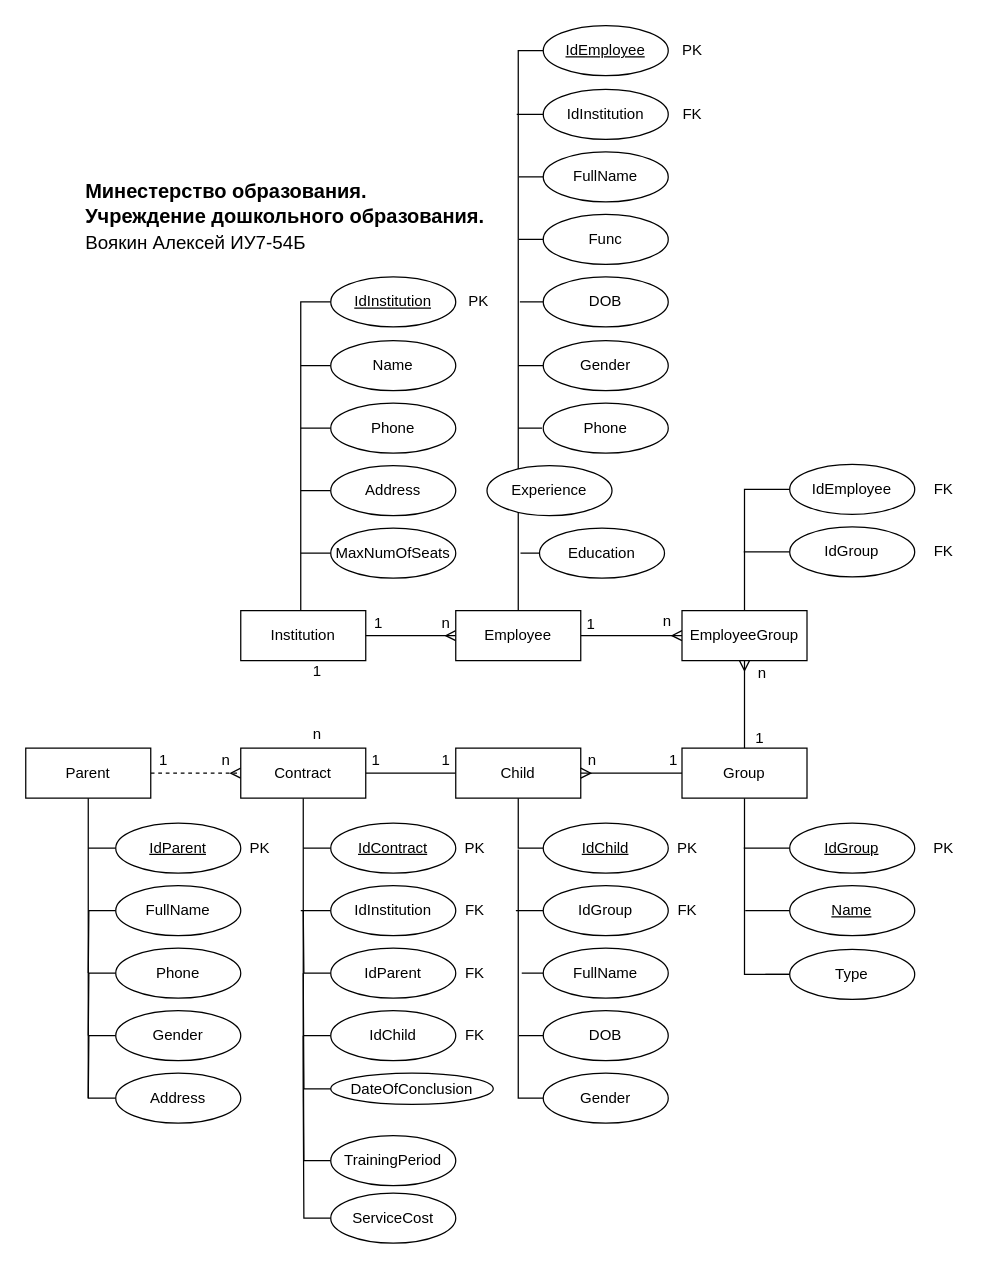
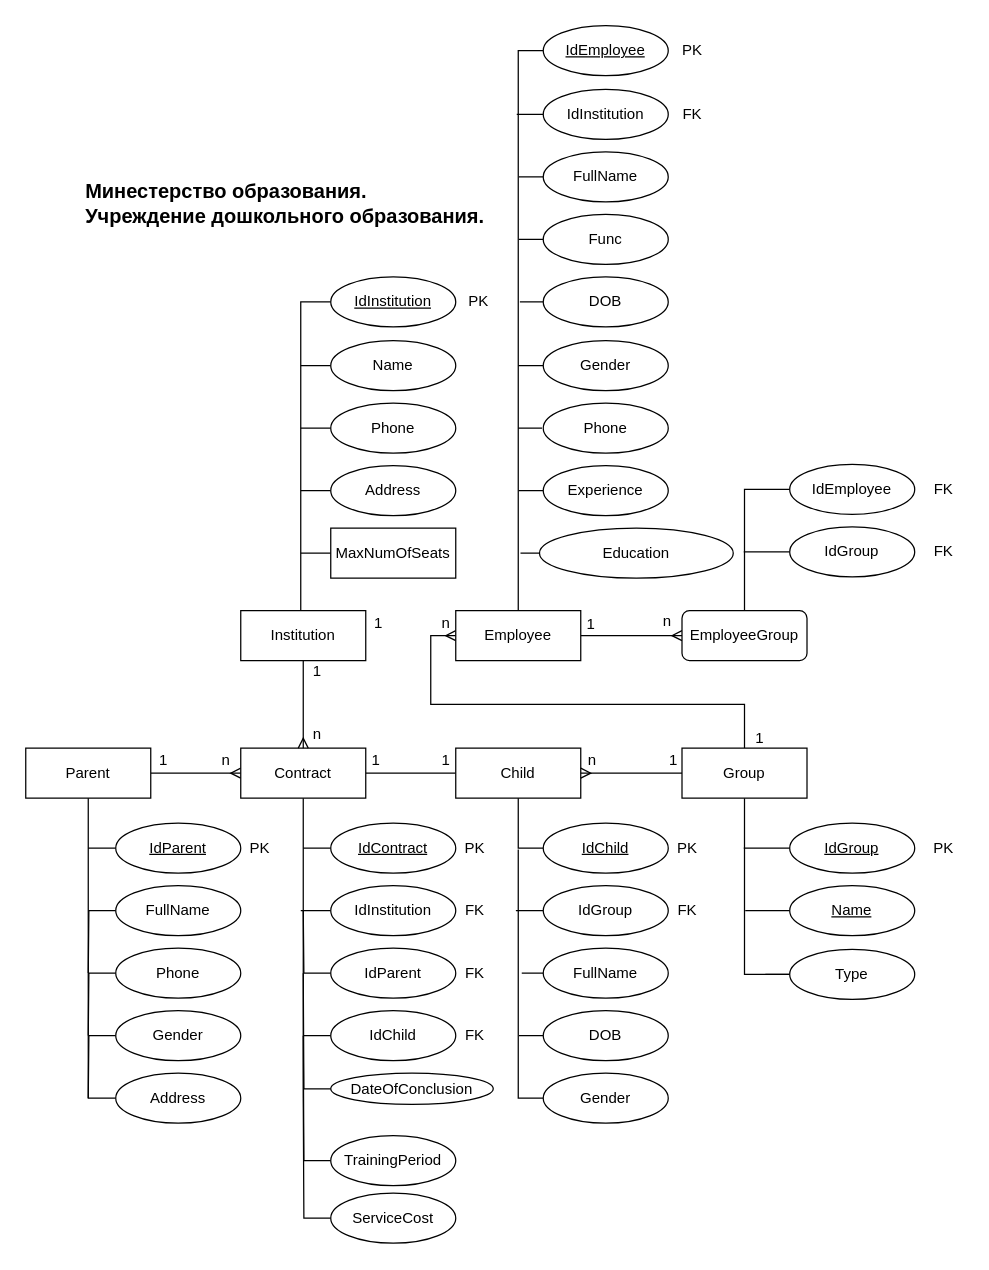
node "Воякин Алексей ИУ7-54Б": removed
node "Experience": moved (549, 491) -> (606, 491)
node "MaxNumOfSeats": shape ellipse -> rectangle
node "Education": size 125x50 -> 194x50
edge "Institution" -> "Employee": now "Group" -> "Employee"
node "EmployeeGroup": shape rectangle -> rounded rectangle
edge "Group" -> "EmployeeGroup": removed, label "n"
edge "Institution" -> "Contract": added
edge "Parent" -> "Contract": style dashed -> solid
